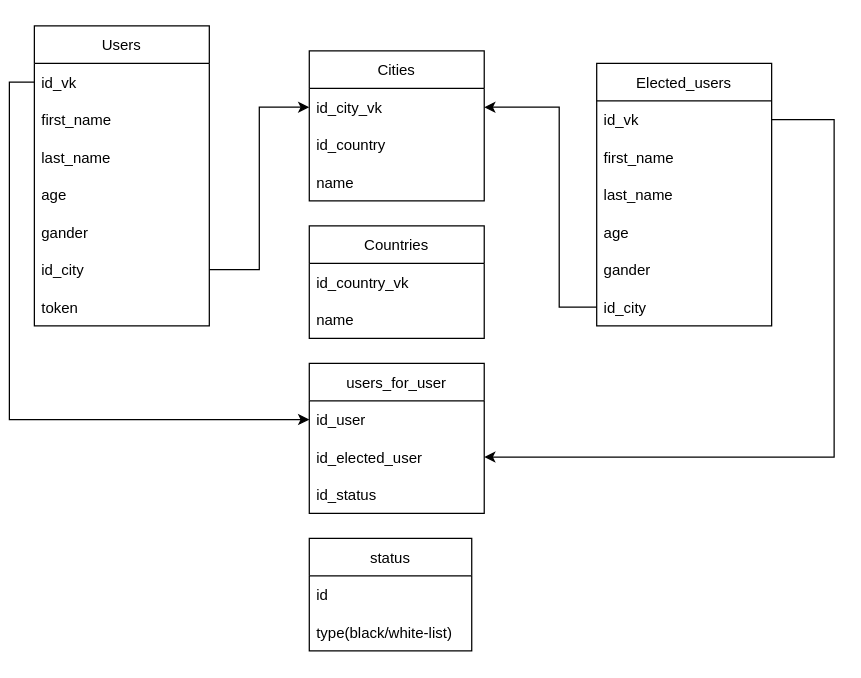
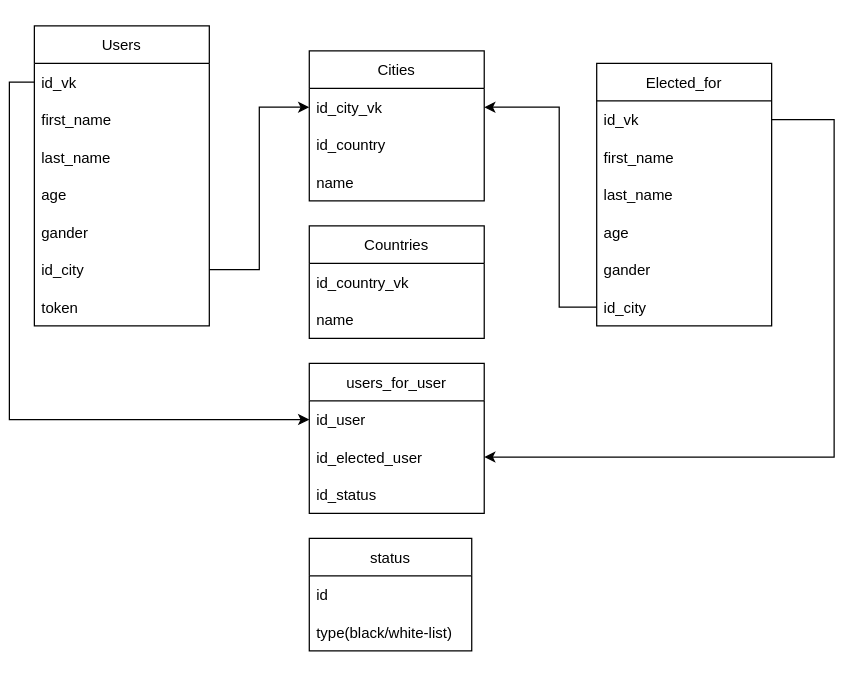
node "Elected_users": label "Elected_users" -> "Elected_for"
